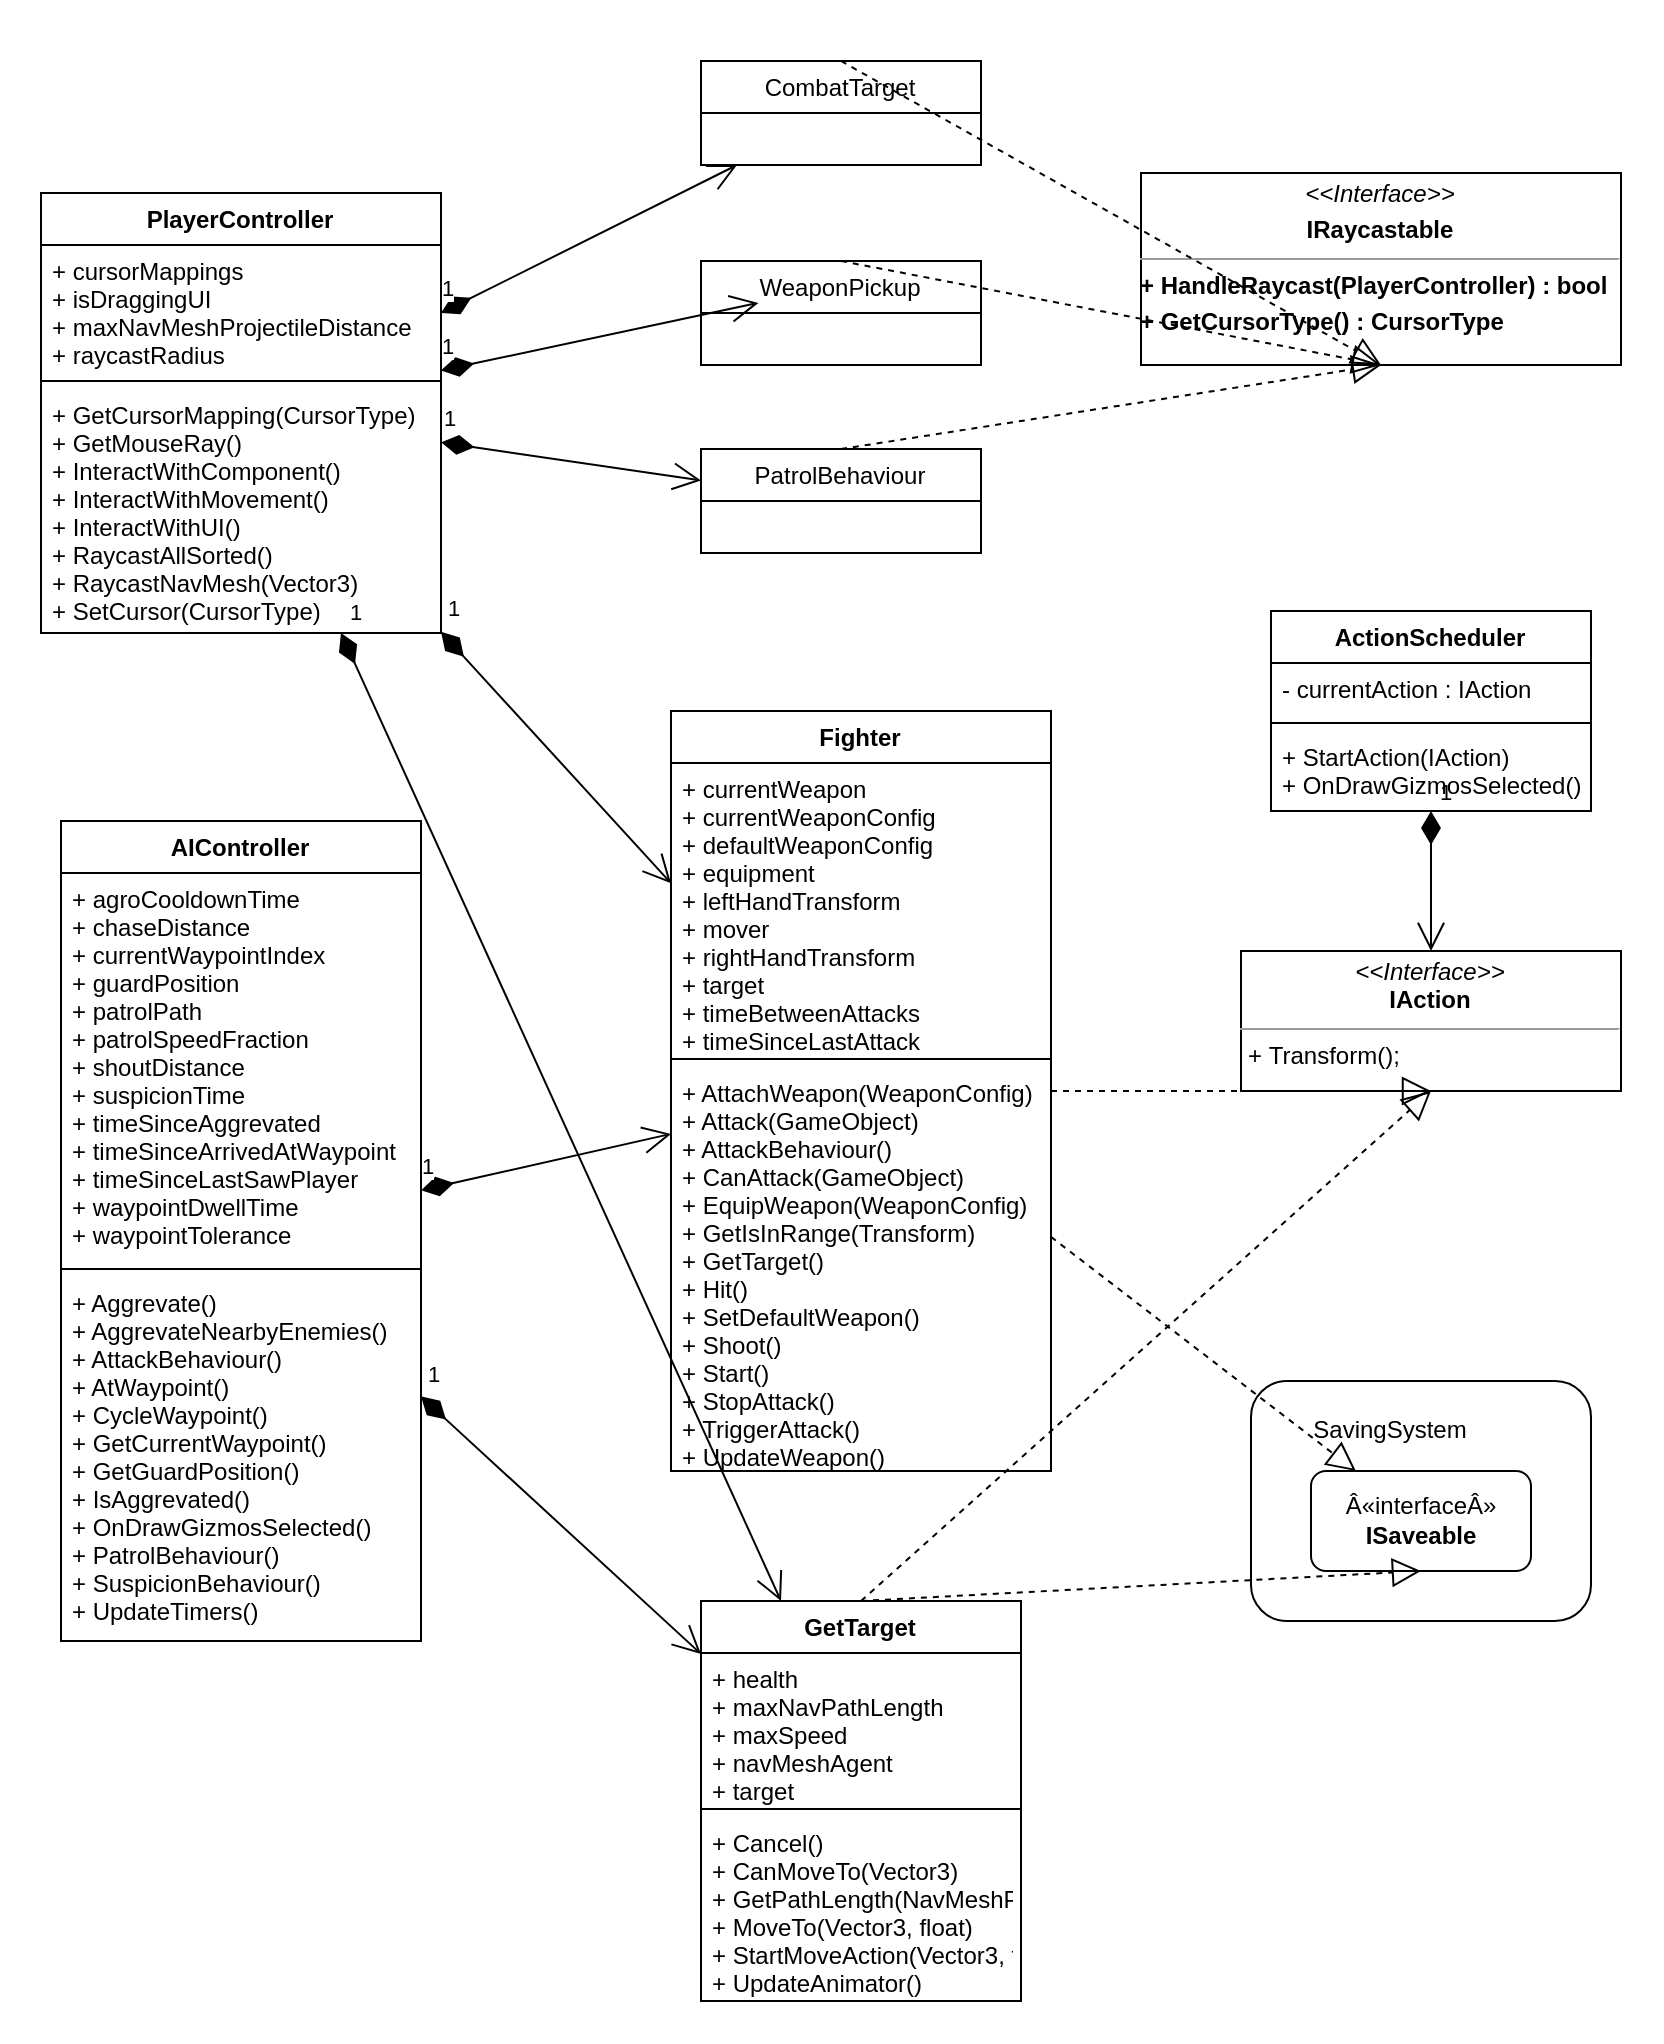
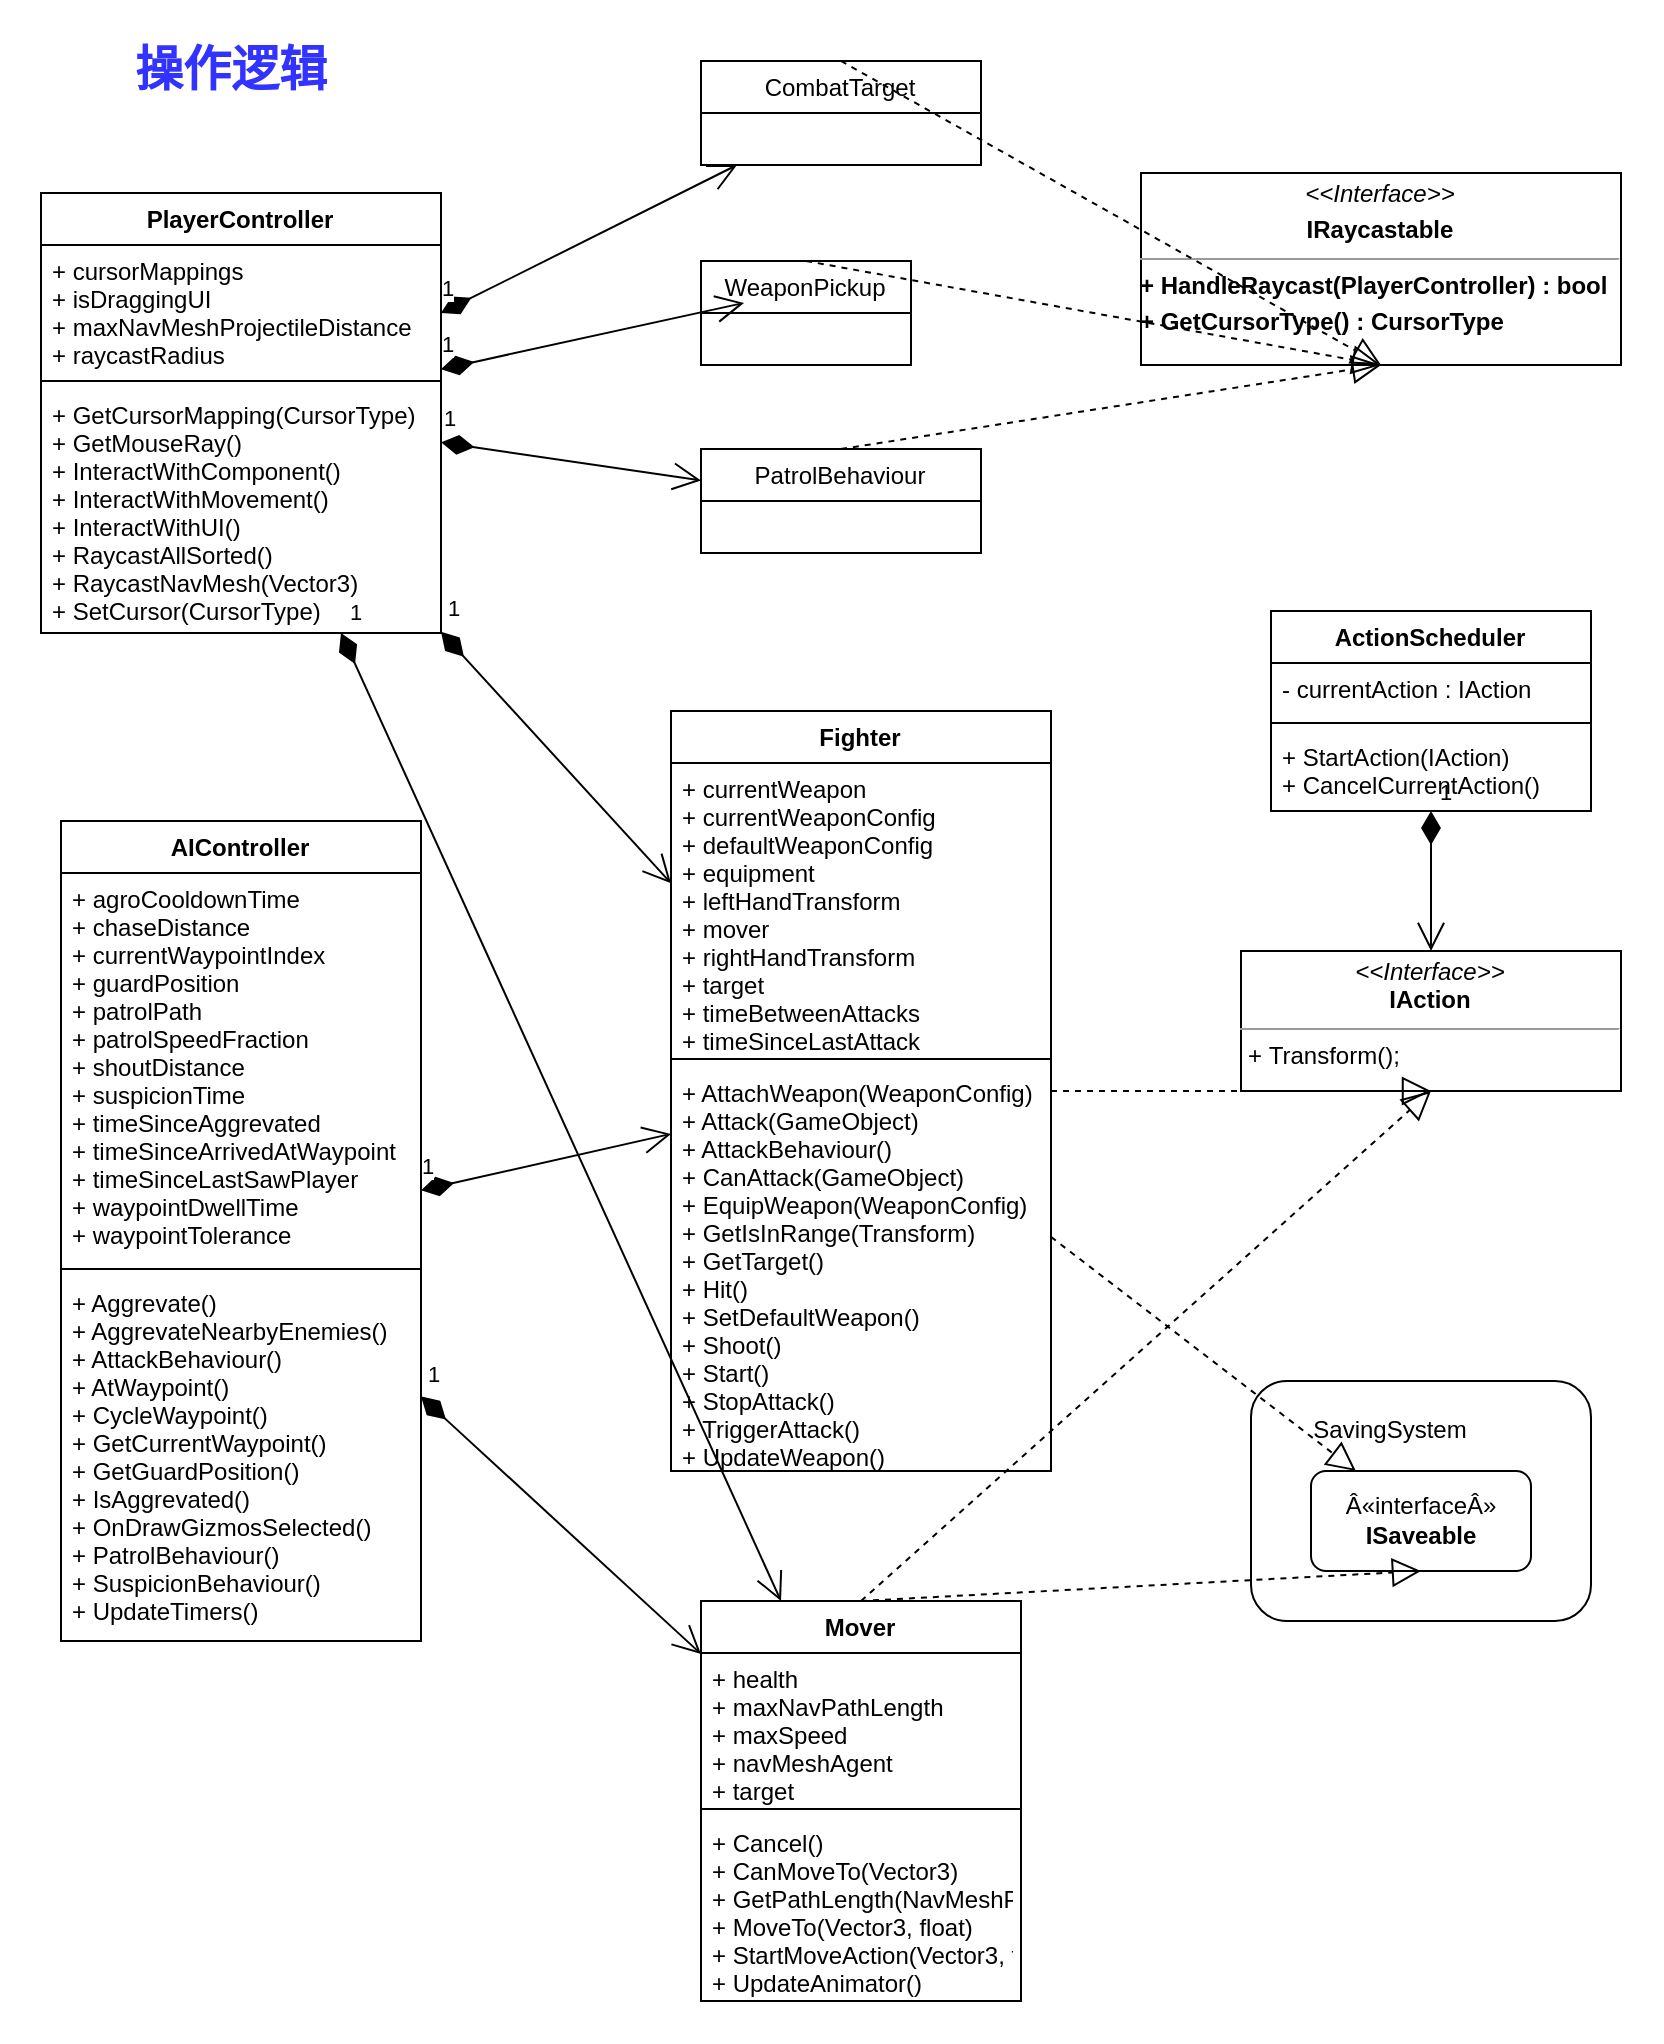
node "操作逻辑": added
node "WeaponPickup": size 280x104 -> 210x104
node "+ StartAction(IAction) + OnDrawGizmosSelected()": label "+ StartAction(IAction) + OnDrawGizmosSelected()" -> "+ StartAction(IAction) + CancelCurrentAction()"
node "GetTarget": label "GetTarget" -> "Mover"
